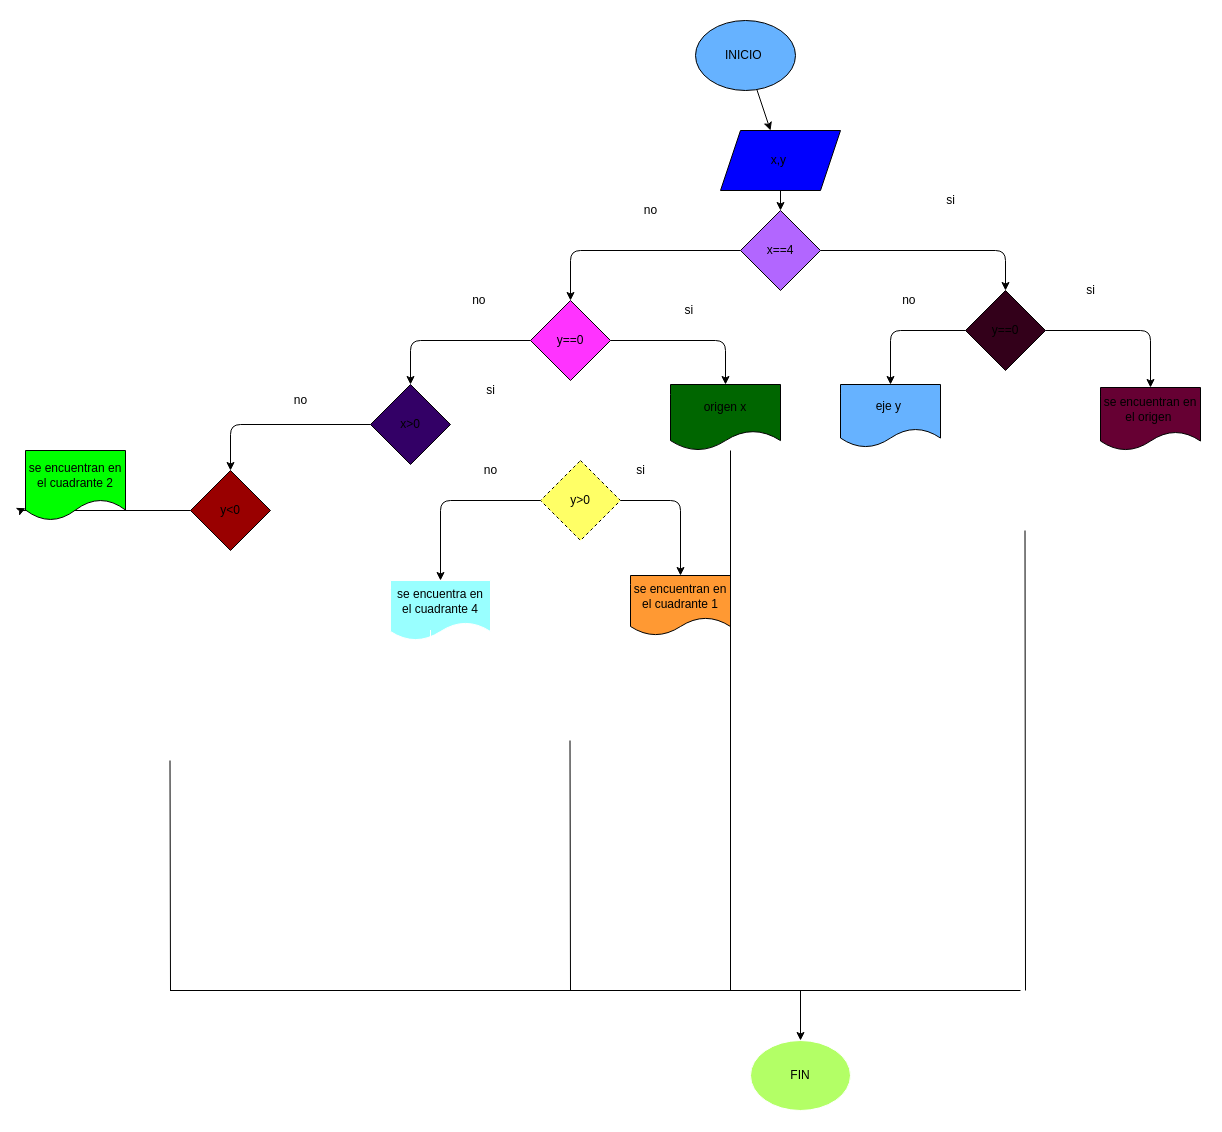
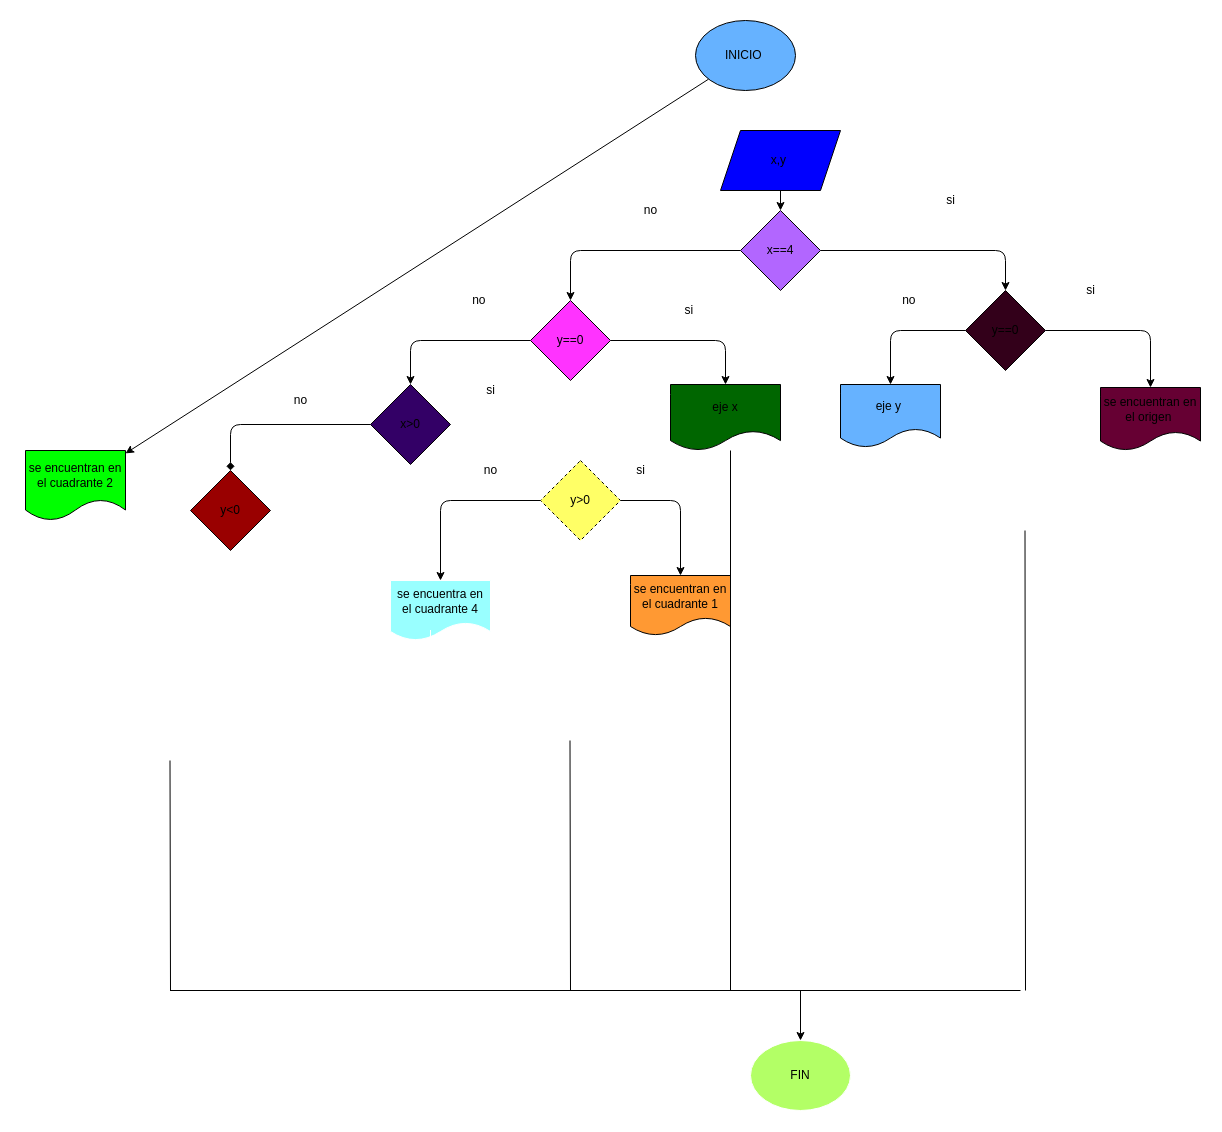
edge "INICIO" -> "x,y": now "INICIO" -> "se encuentran en el cuadrante 2"
node "origen x": label "origen x" -> "eje x"
edge "x>0" -> "y<0": arrowhead classic -> diamond
edge "y<0" -> "se encuentran en el cuadrante 2": removed
